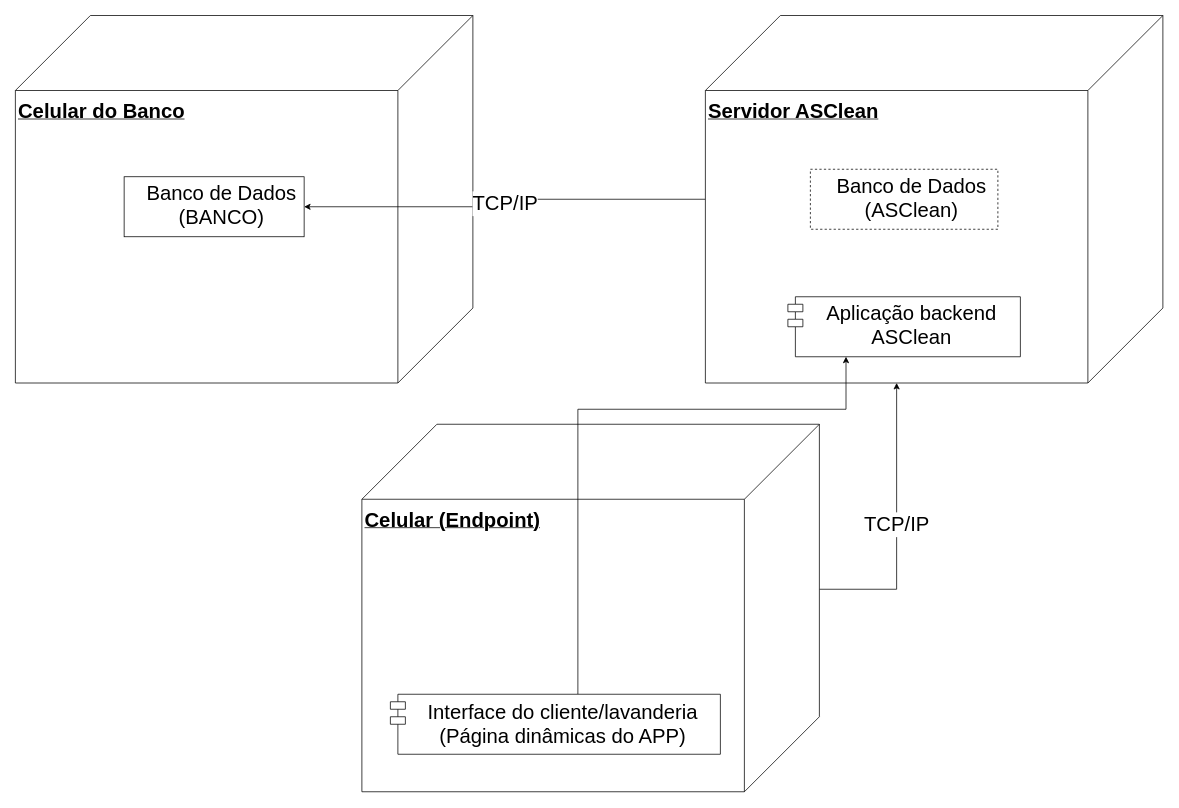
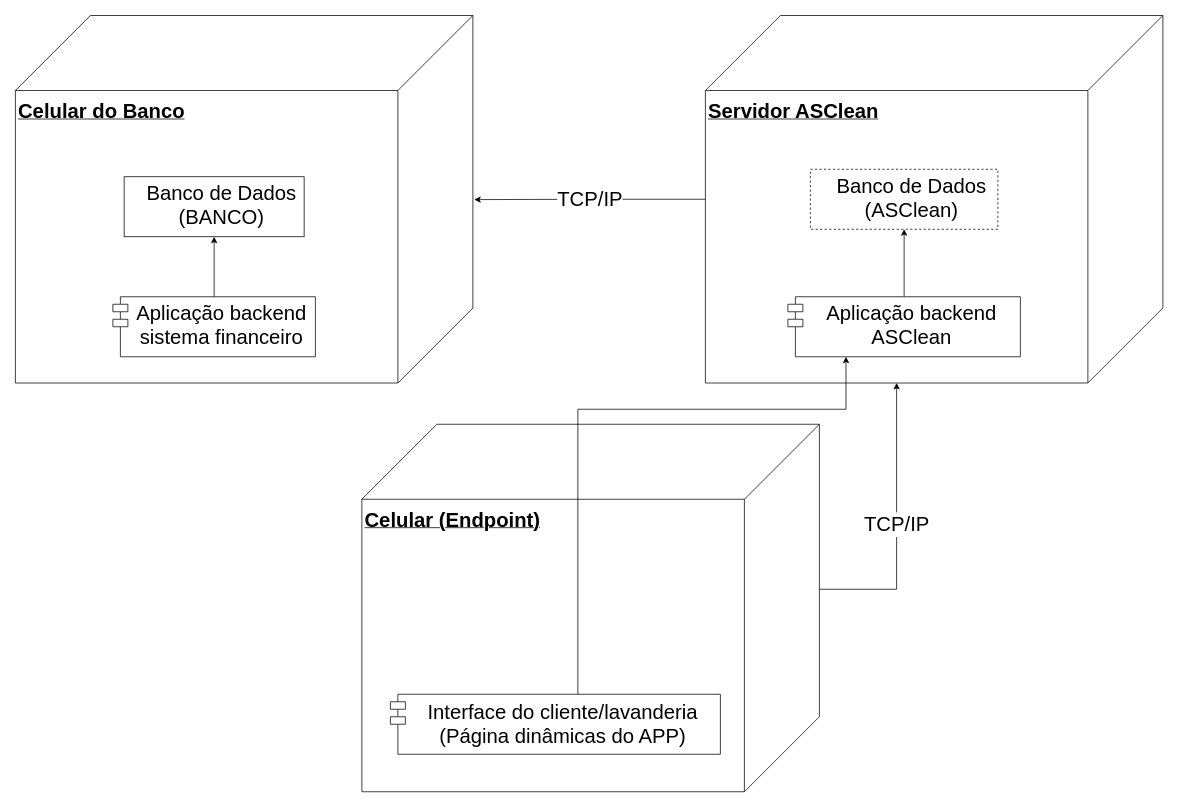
edge "Servidor ASClean" -> "Banco de Dados (BANCO)": now "Servidor ASClean" -> "Celular do Banco"
edge "Aplicação backend ASClean" -> "Banco de Dados (ASClean)": added
edge "Aplicação backend sistema financeiro" -> "Banco de Dados (BANCO)": added
node "Aplicação backend sistema financeiro": added
